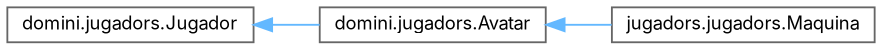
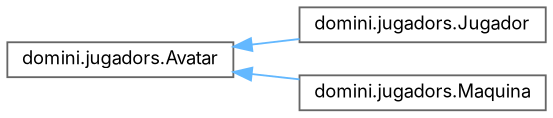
edge "domini.jugadors.Avatar" -> "domini.jugadors.Jugador": reversed
node "jugadors.jugadors.Maquina": label "jugadors.jugadors.Maquina" -> "domini.jugadors.Maquina"
